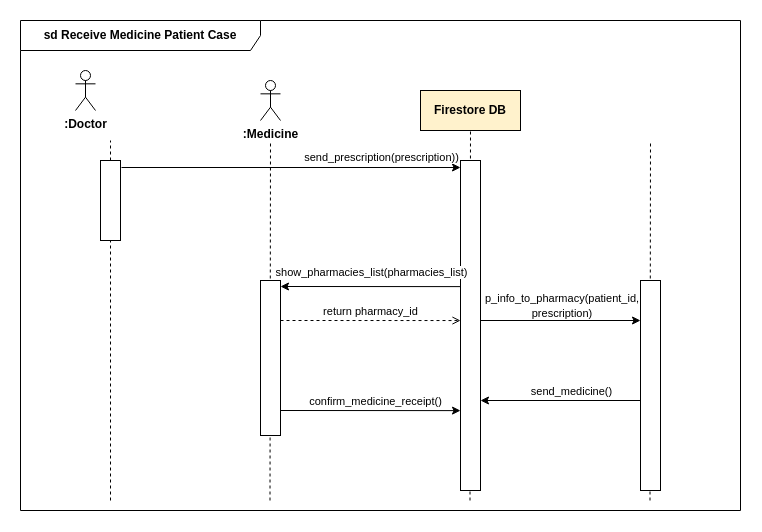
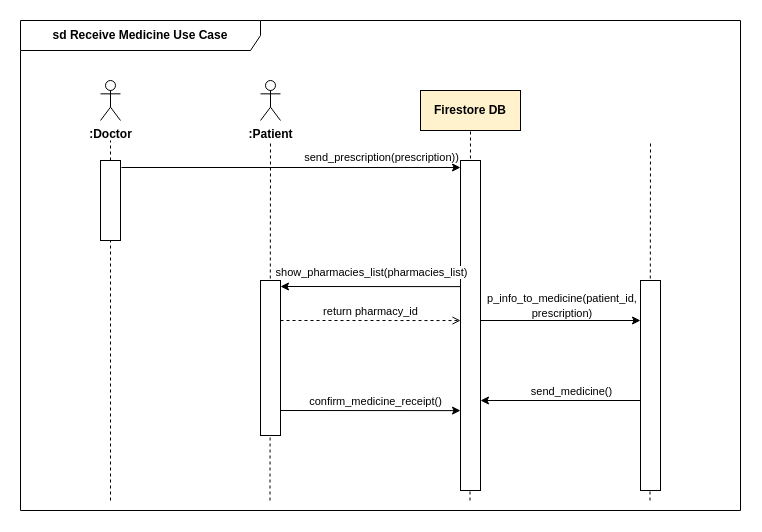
node "sd Receive Medicine Patient Case": label "sd Receive Medicine Patient Case" -> "sd Receive Medicine Use Case"
node ":Doctor": moved (86, 91) -> (111, 101)
node ":Medicine": label ":Medicine" -> ":Patient"
node "p_info_to_pharmacy(patient_id, prescription)": label "p_info_to_pharmacy(patient_id, prescription)" -> "p_info_to_medicine(patient_id, prescription)"
